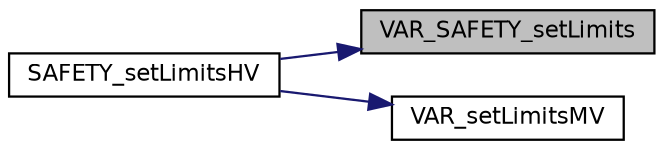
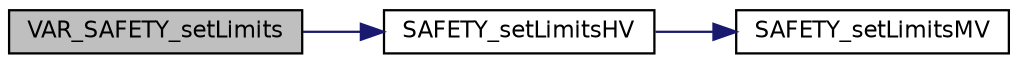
edge "SAFETY_setLimitsHV" -> "VAR_SAFETY_setLimits": reversed
node "VAR_setLimitsMV": label "VAR_setLimitsMV" -> "SAFETY_setLimitsMV"
